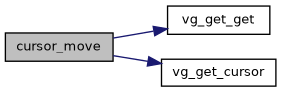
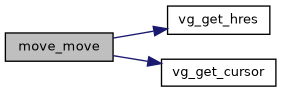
node "vg_get_get": label "vg_get_get" -> "vg_get_hres"
node "cursor_move": label "cursor_move" -> "move_move"
